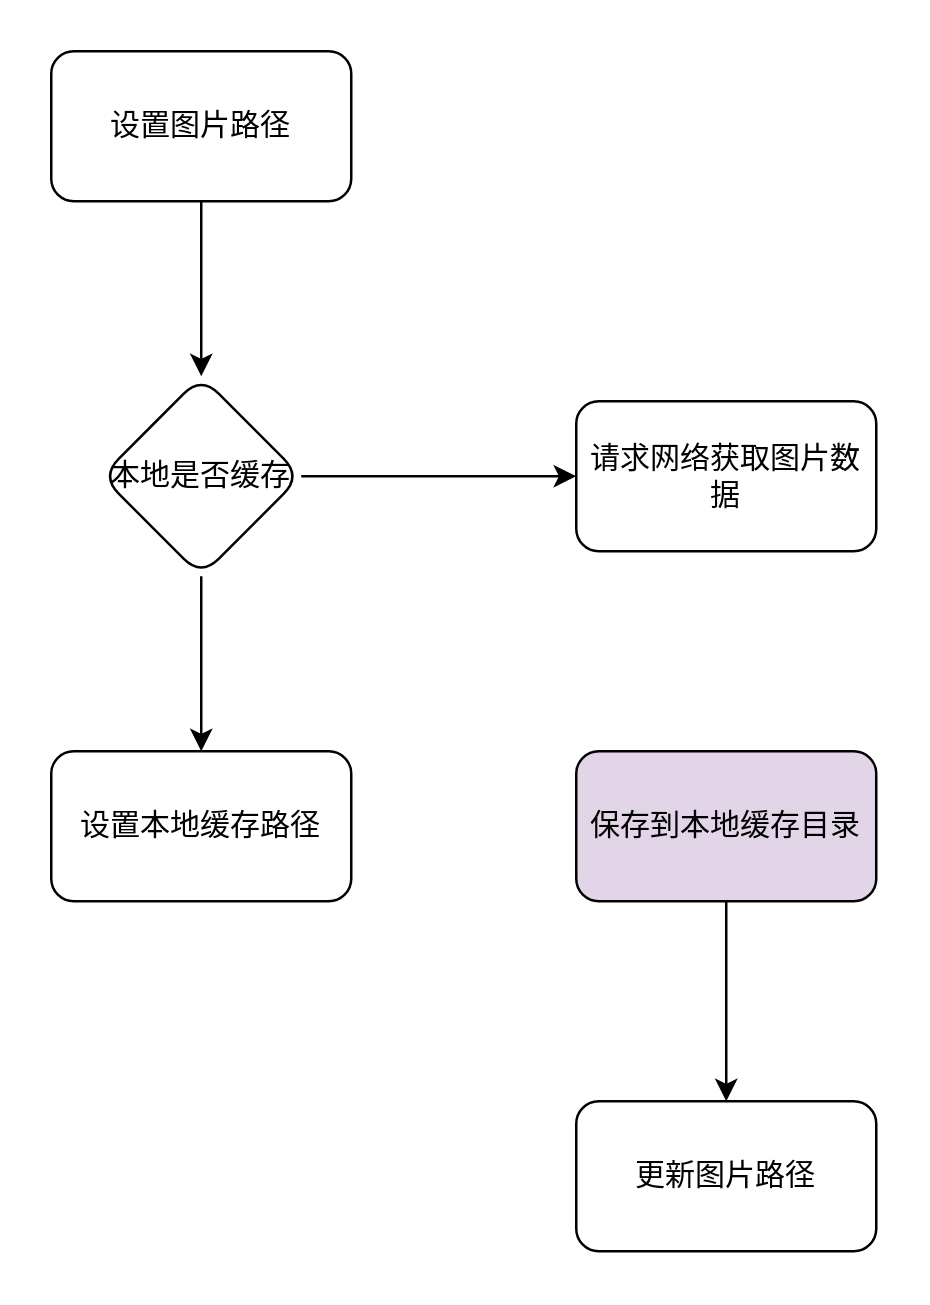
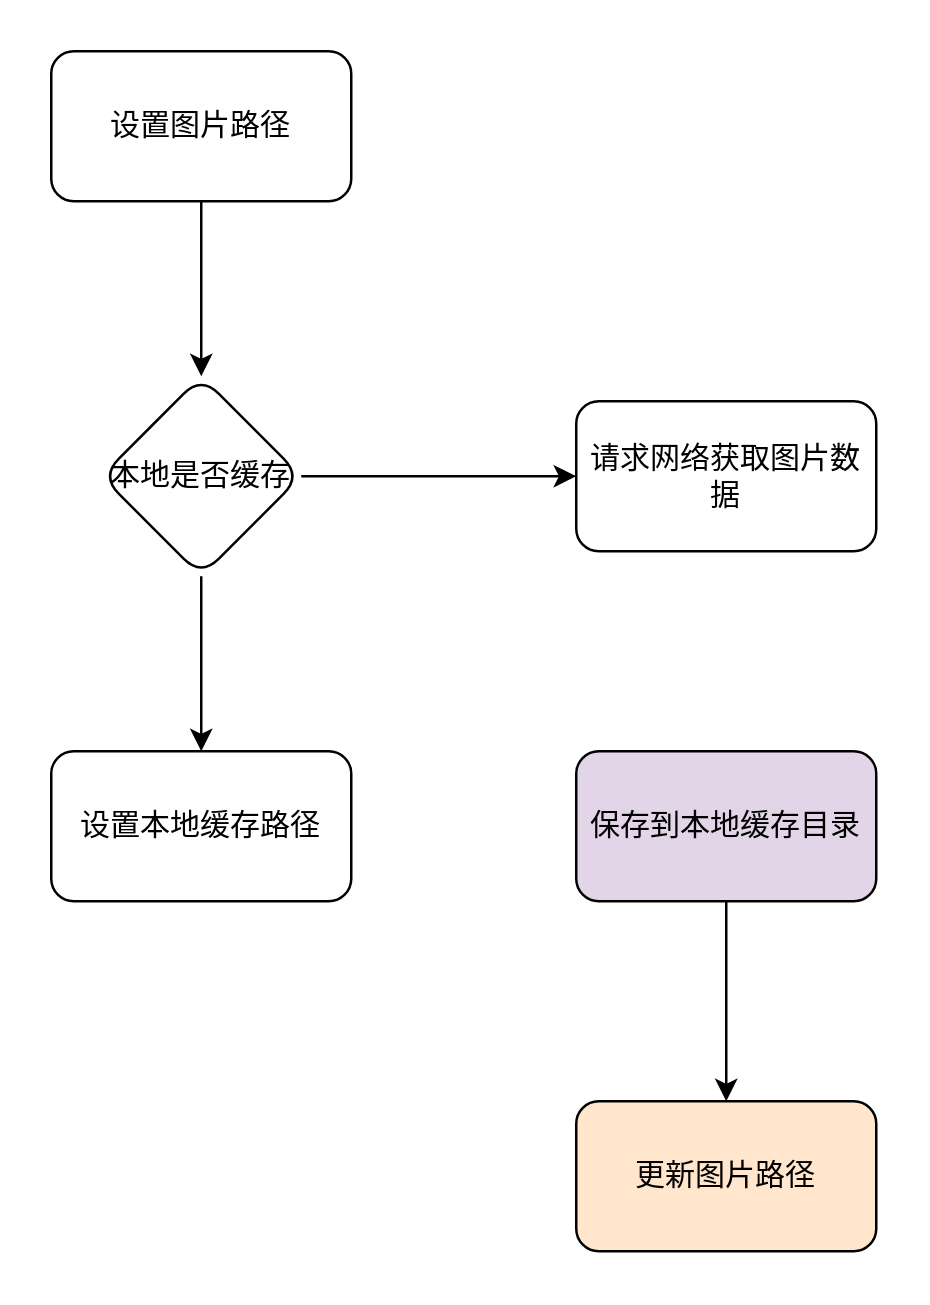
node "更新图片路径": fillcolor #ffffff -> #ffe6cc
